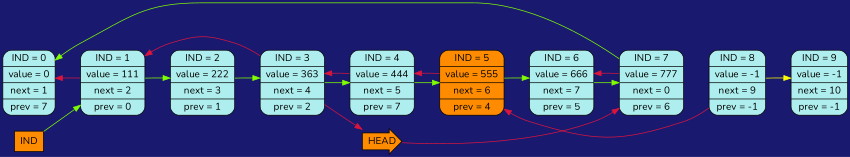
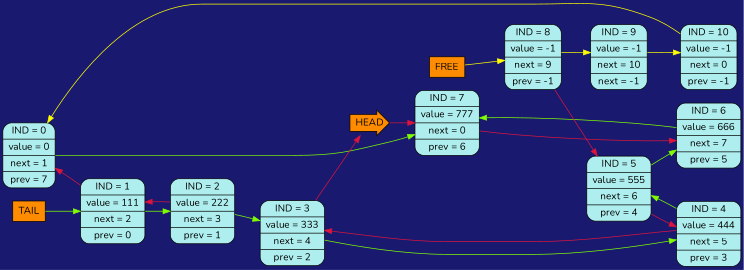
edge "IND = 7" -> "IND = 0": reversed
edge "IND = 3" -> "IND = 1": now "IND = 2" -> "IND = 1"
node "IND = 10": added
node "FREE": added
node "IND = 3": text "value = 363" -> "value = 333"
node "IND = 5": fillcolor #ff8c00 -> #afeeee
node "IND = 4": text "prev = 7" -> "prev = 3"
node "IND = 9": text "prev = -1" -> "next = -1"
node "IND": label "IND" -> "TAIL"
